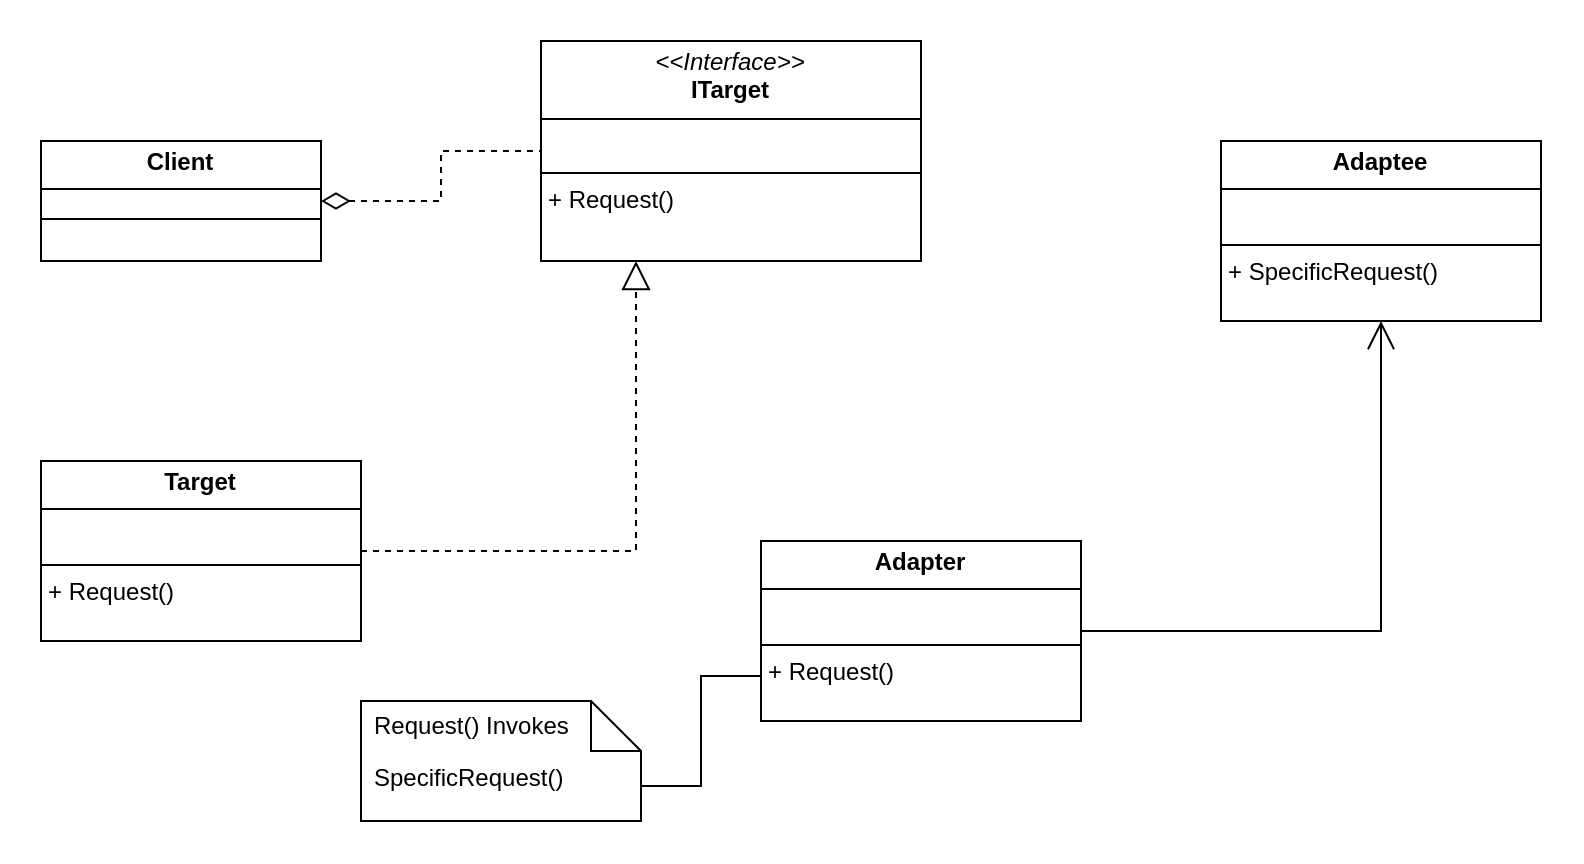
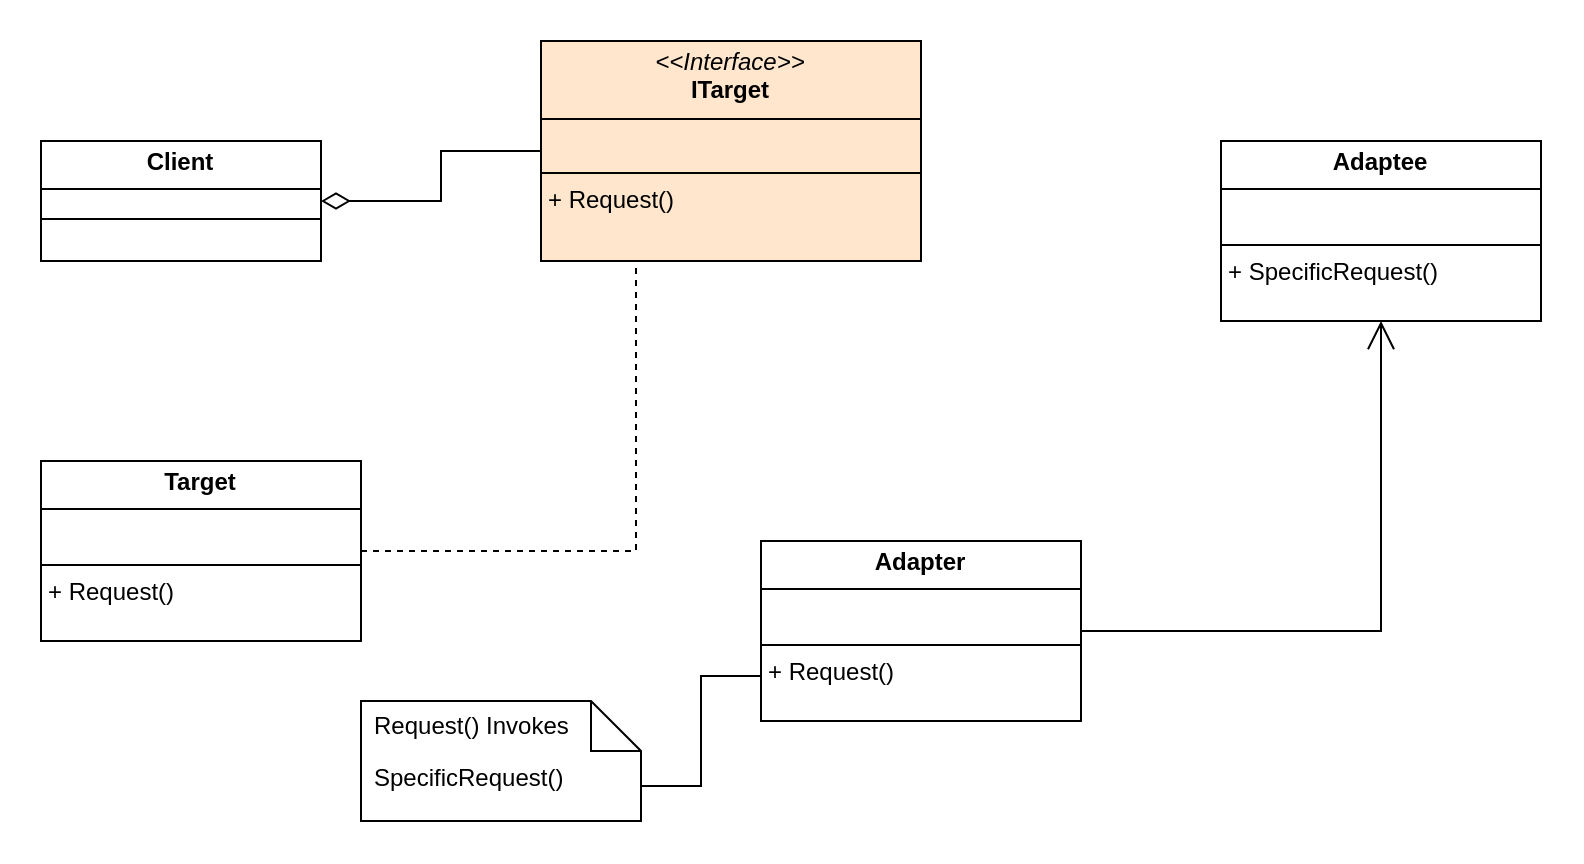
node "<<Interface>> ITarget + Request()": fillcolor #ffffff -> #ffe6cc
edge "<<Interface>> ITarget + Request()" -> "Client": style dashed -> solid
edge "Target + Request()" -> "<<Interface>> ITarget + Request()": arrowhead block -> none
